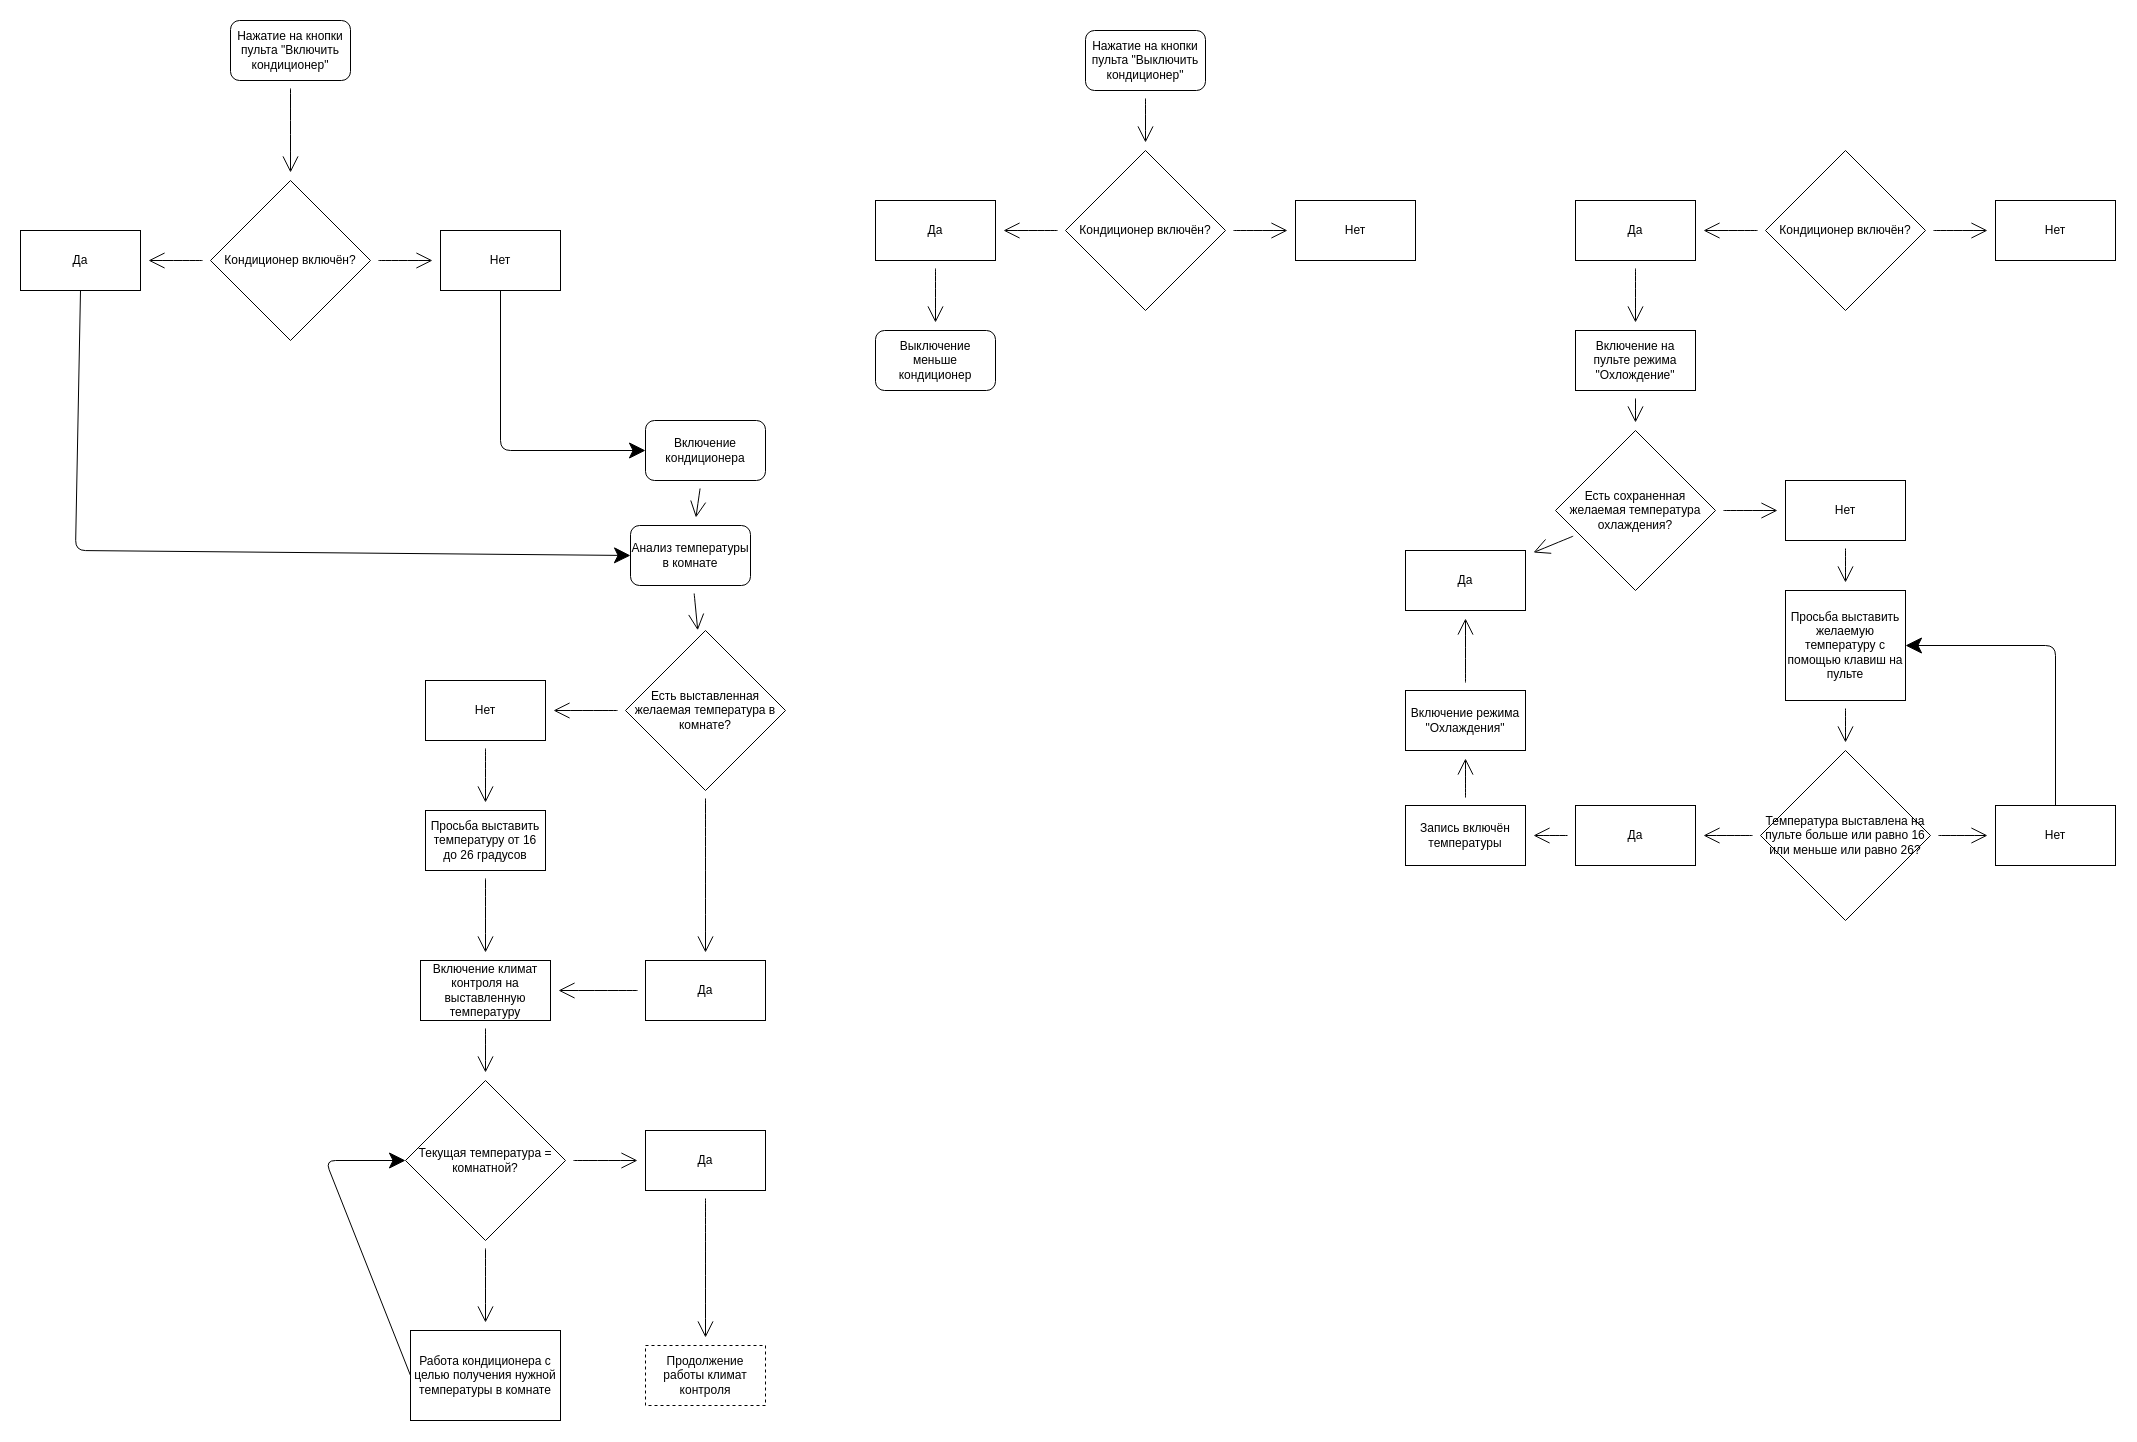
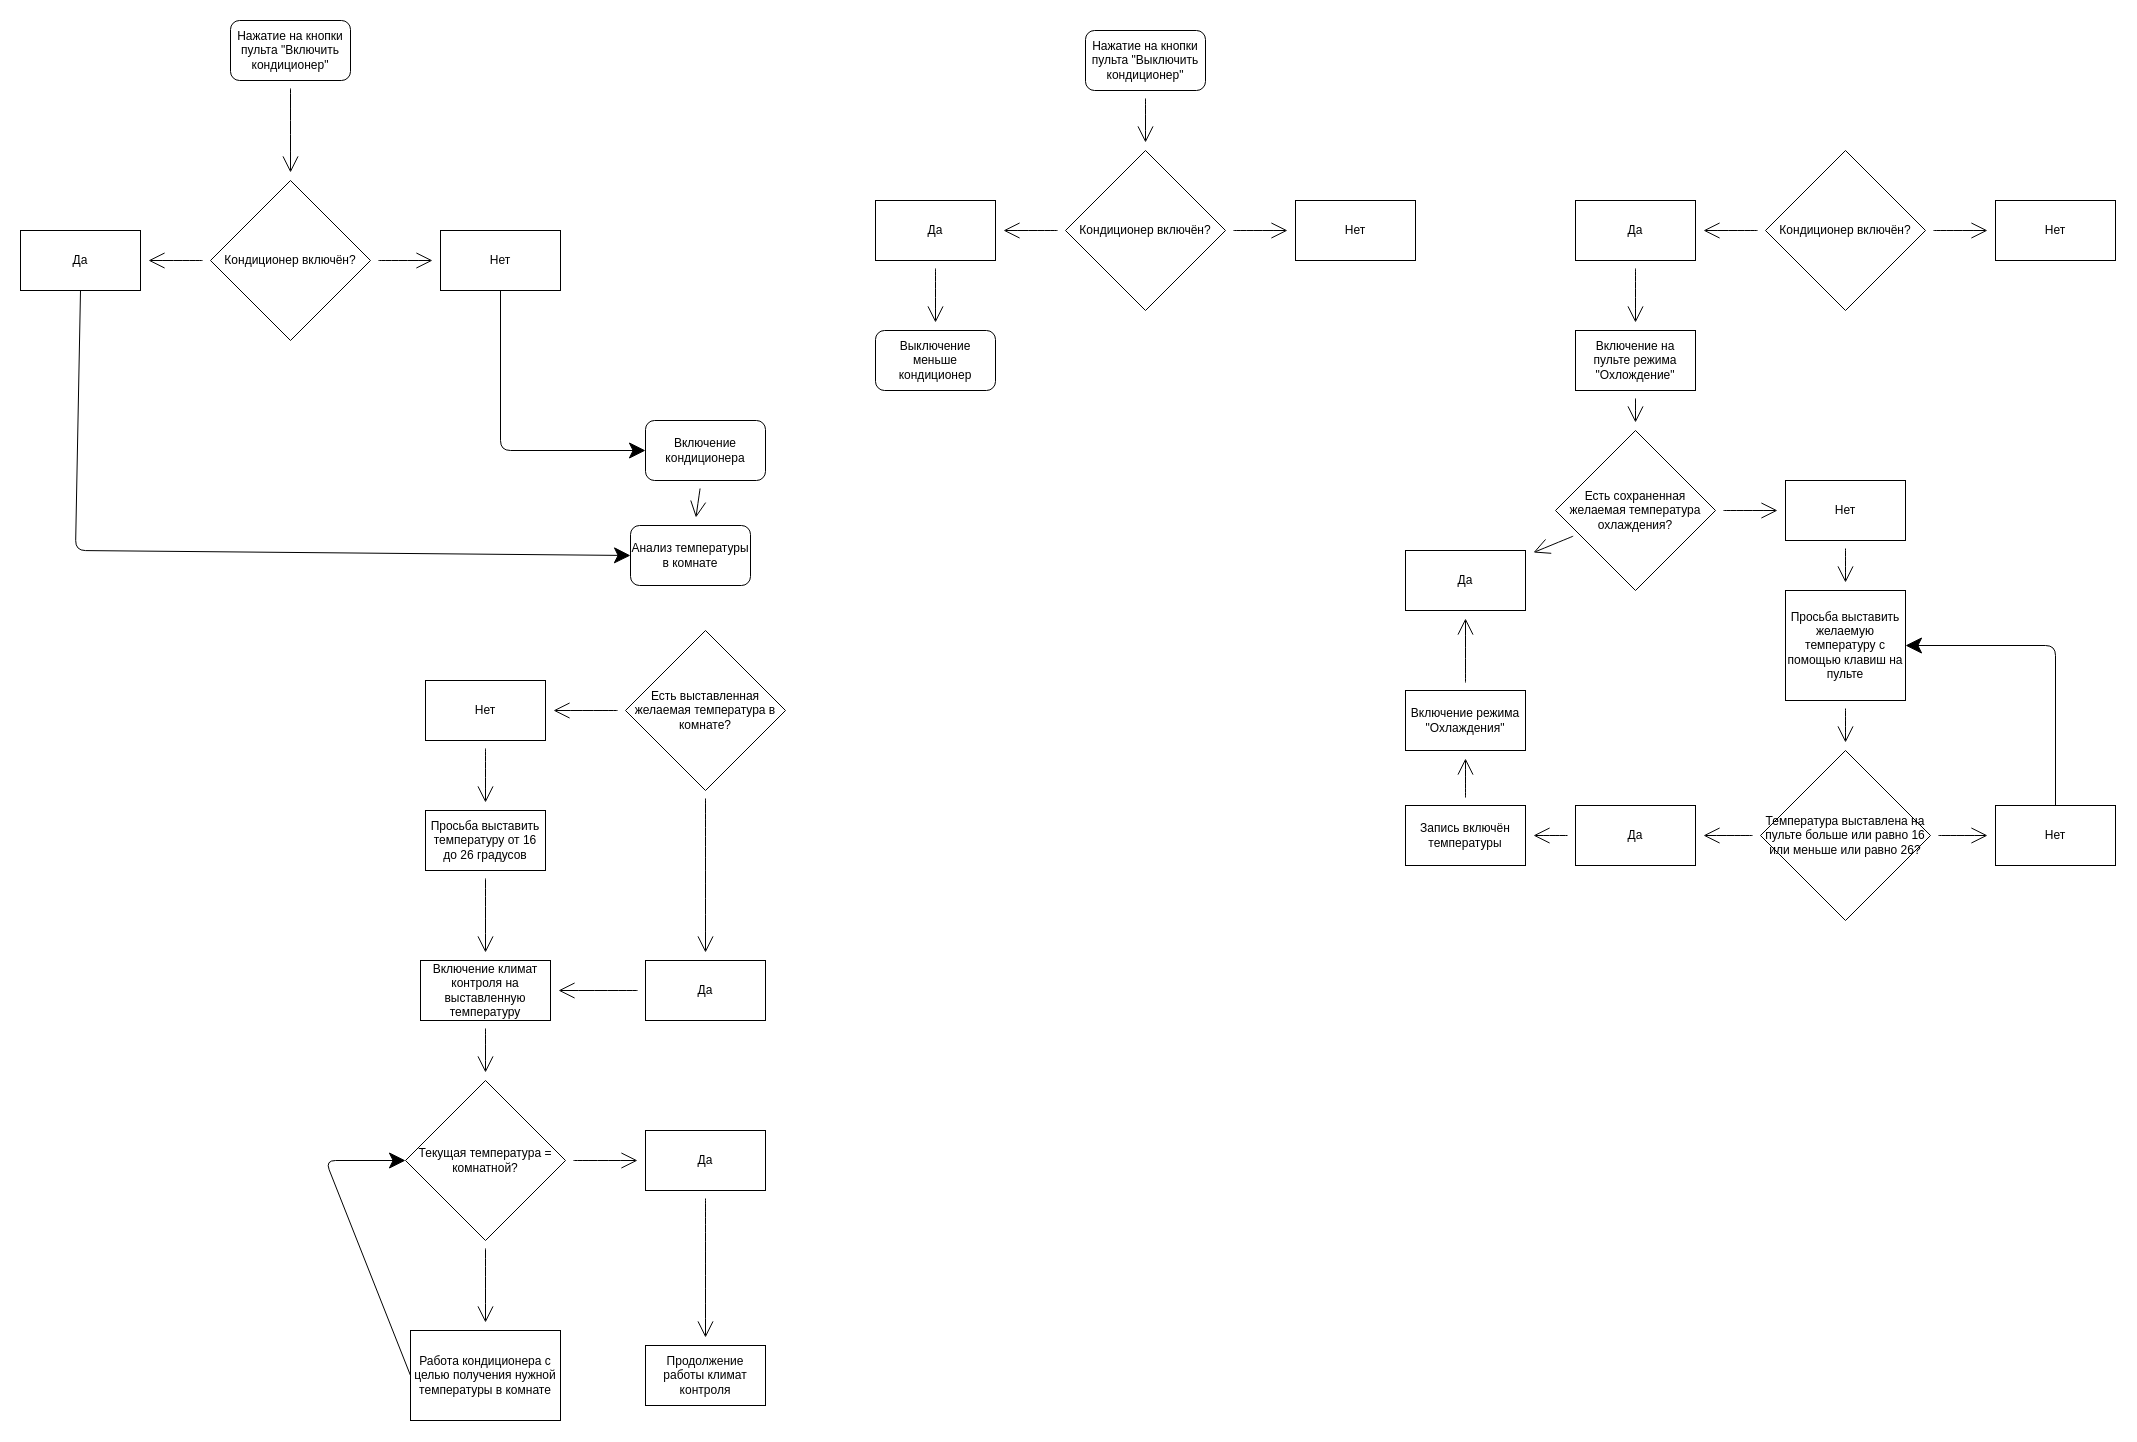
edge "Анализ температуры в комнате" -> "Есть выставленная желаемая температура в комнате?": removed
node "Продолжение работы климат контроля": style dashed -> solid
